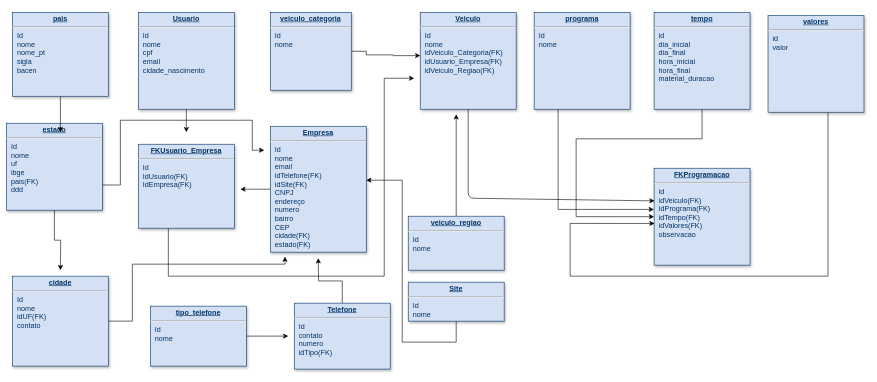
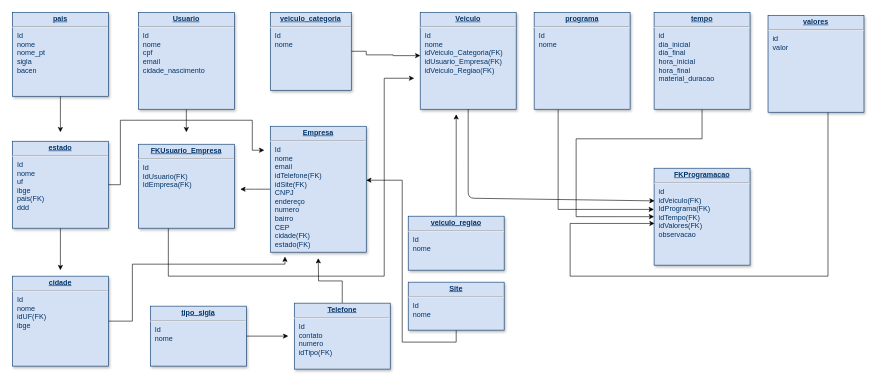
node "estado Id nome uf ibge pais(FK) ddd": moved (54, 167) -> (60, 185)
node "cidade Id nome idUF(FK) contato": label "cidade Id nome idUF(FK) contato" -> "cidade Id nome idUF(FK) ibge"
node "Site Id nome": size 96x39 -> 96x48
node "tipo_telefone Id nome": label "tipo_telefone Id nome" -> "tipo_sigla Id nome"
